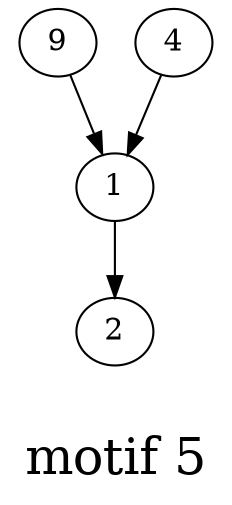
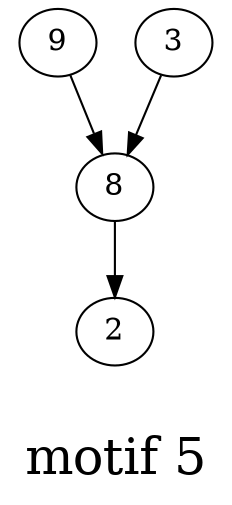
node "4": label "4" -> "3"
node "1": label "1" -> "8"
